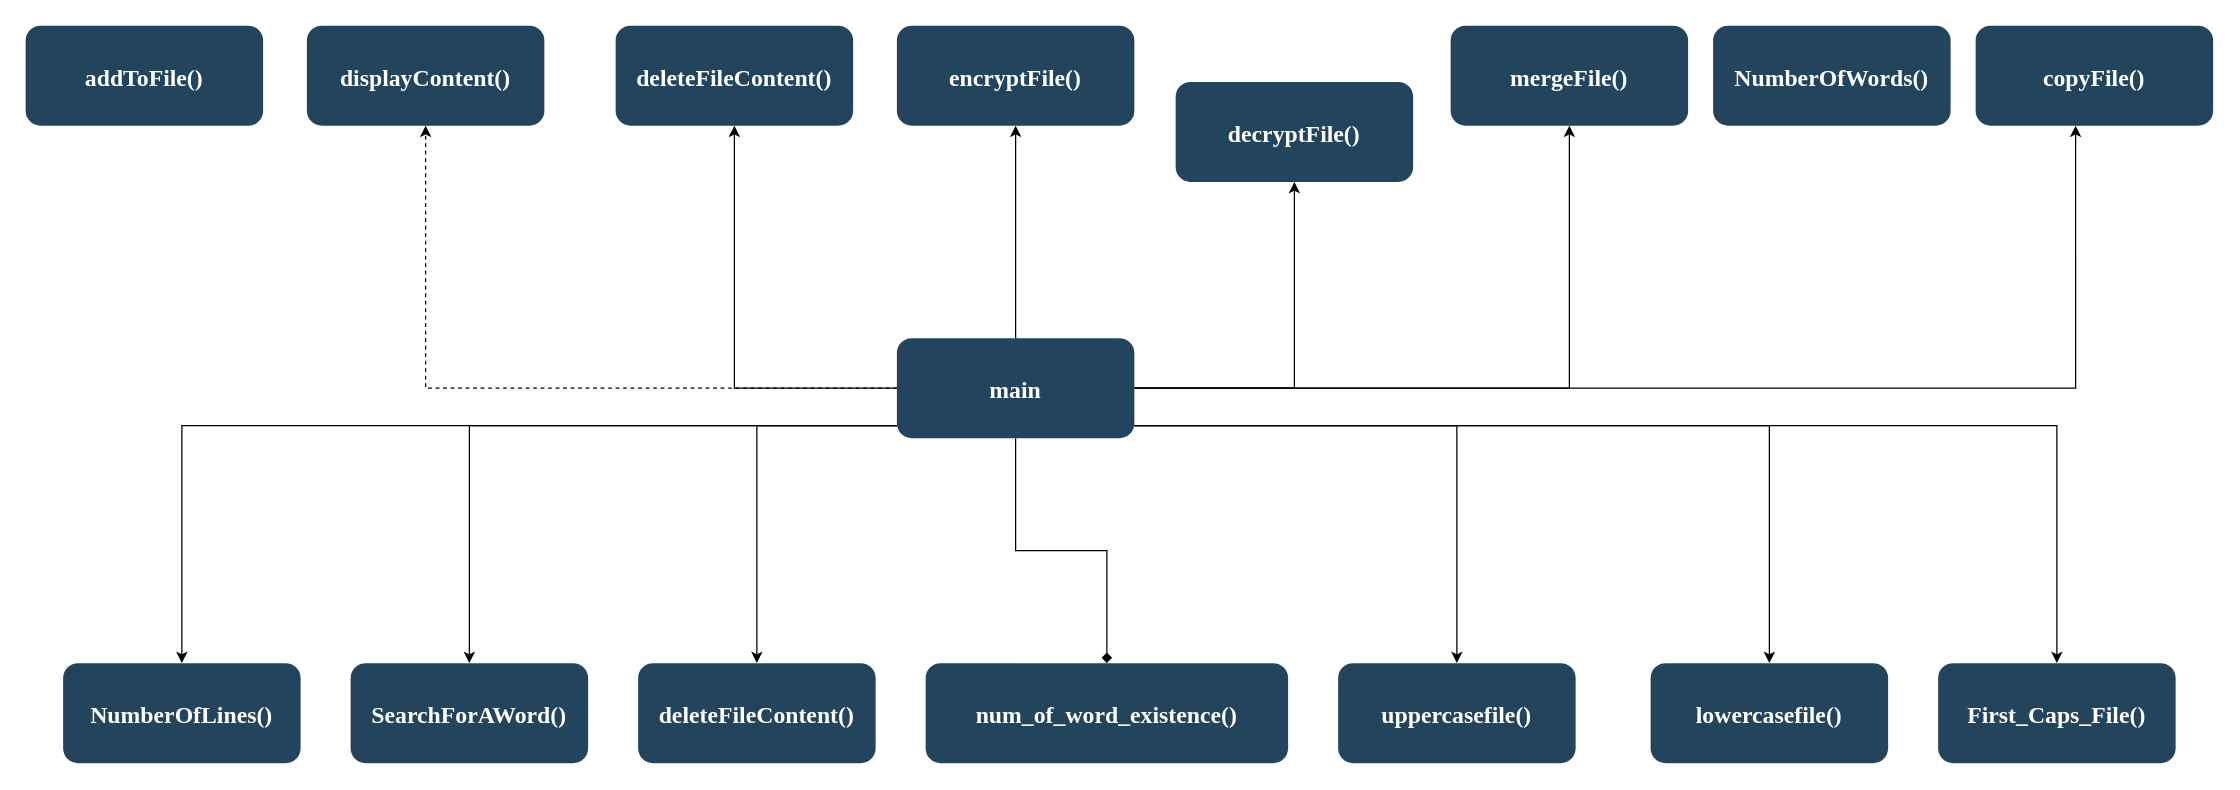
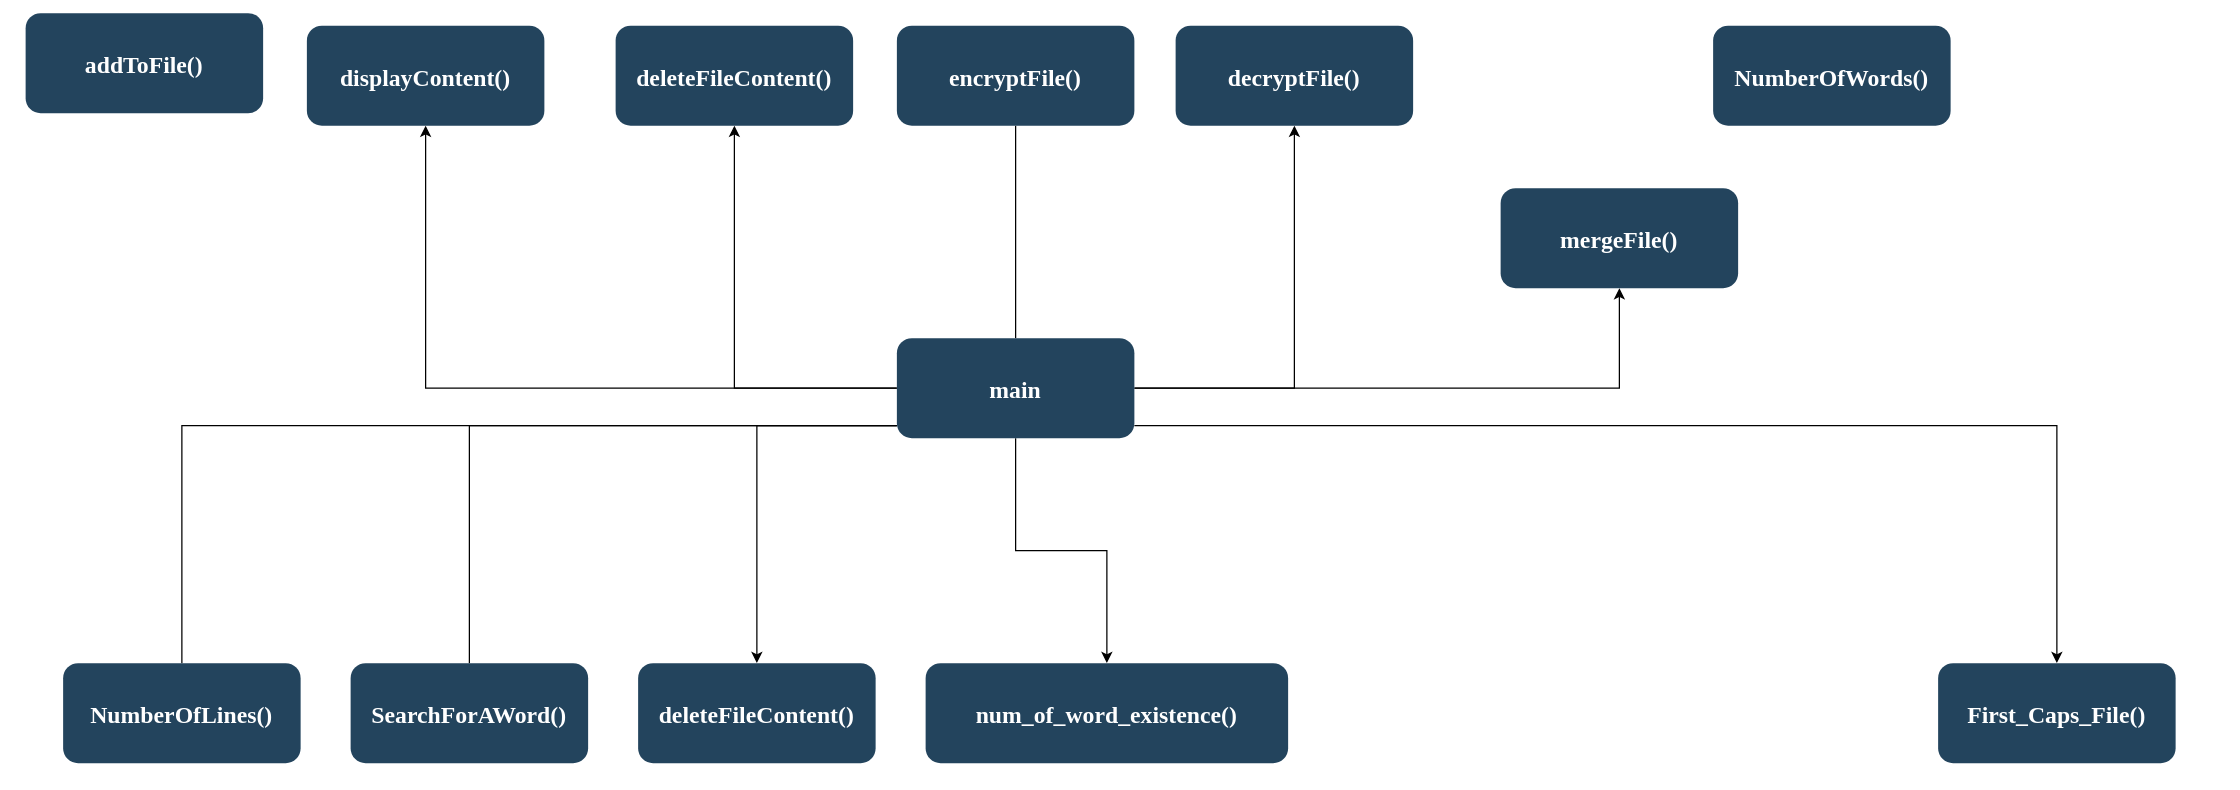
node "addToFile()": moved (144, 76) -> (144, 63)
node "mergeFile()": moved (1569, 76) -> (1619, 238)
node "copyFile()": removed
node "decryptFile()": moved (1294, 132) -> (1294, 76)
edge "main" -> "encryptFile()": arrowhead classic -> none
edge "main" -> "displayContent()": style dashed -> solid
edge "main" -> "copyFile()": removed
edge "main" -> "uppercasefile()": removed
edge "main" -> "lowercasefile()": removed
edge "main" -> "num_of_word_existence()": arrowhead diamond -> classic
edge "main" -> "NumberOfLines()": arrowhead classic -> none
edge "main" -> "SearchForAWord()": arrowhead classic -> none
node "uppercasefile()": removed
node "lowercasefile()": removed
